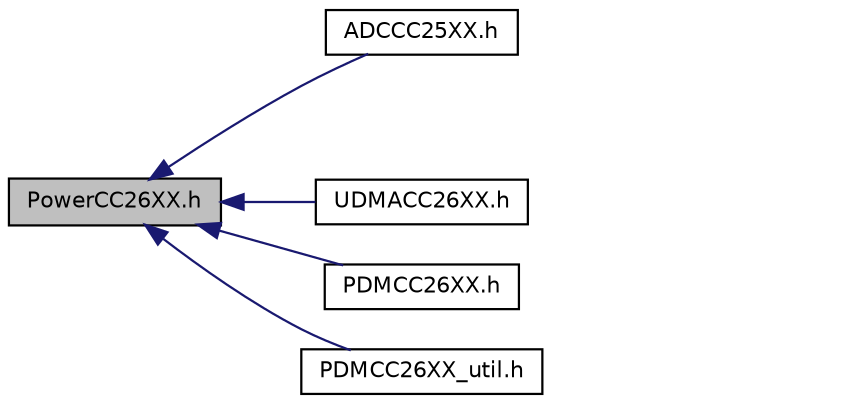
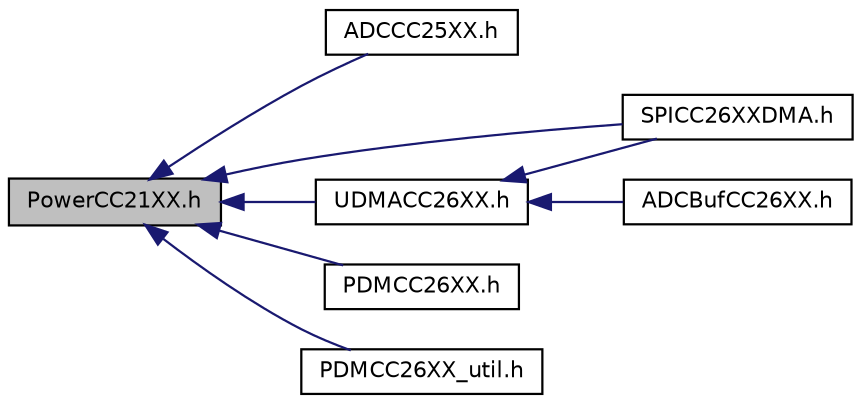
node "SPICC26XXDMA.h": added
node "PowerCC26XX.h": label "PowerCC26XX.h" -> "PowerCC21XX.h"
node "ADCBufCC26XX.h": added
